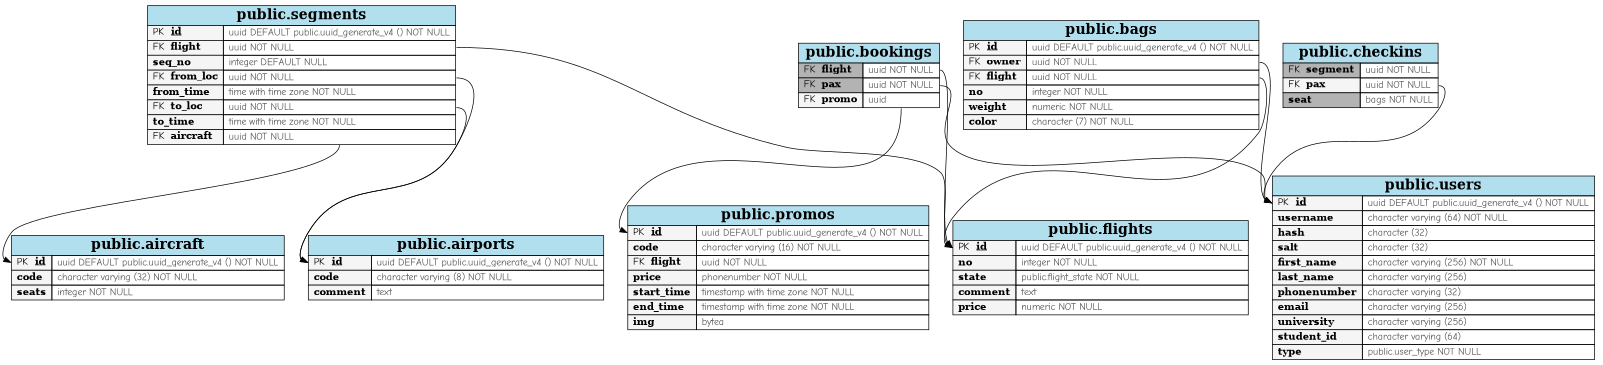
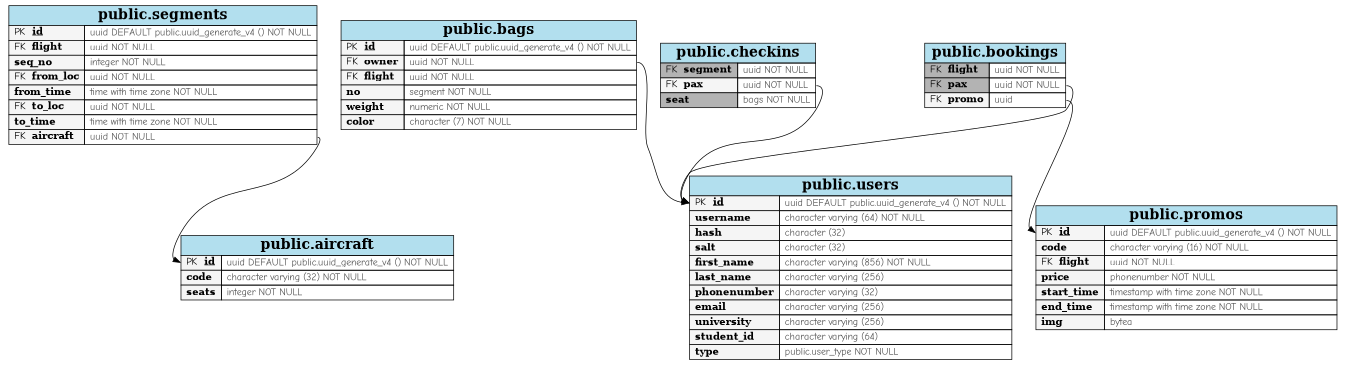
node "public.segments": text "integer DEFAULT NULL" -> "integer NOT NULL"
node "public.bags": text "integer NOT NULL" -> "segment NOT NULL"
node "public.users": text "character varying (256) NOT NULL" -> "character varying (856) NOT NULL"
node "public.airports": removed
node "public.flights": removed
